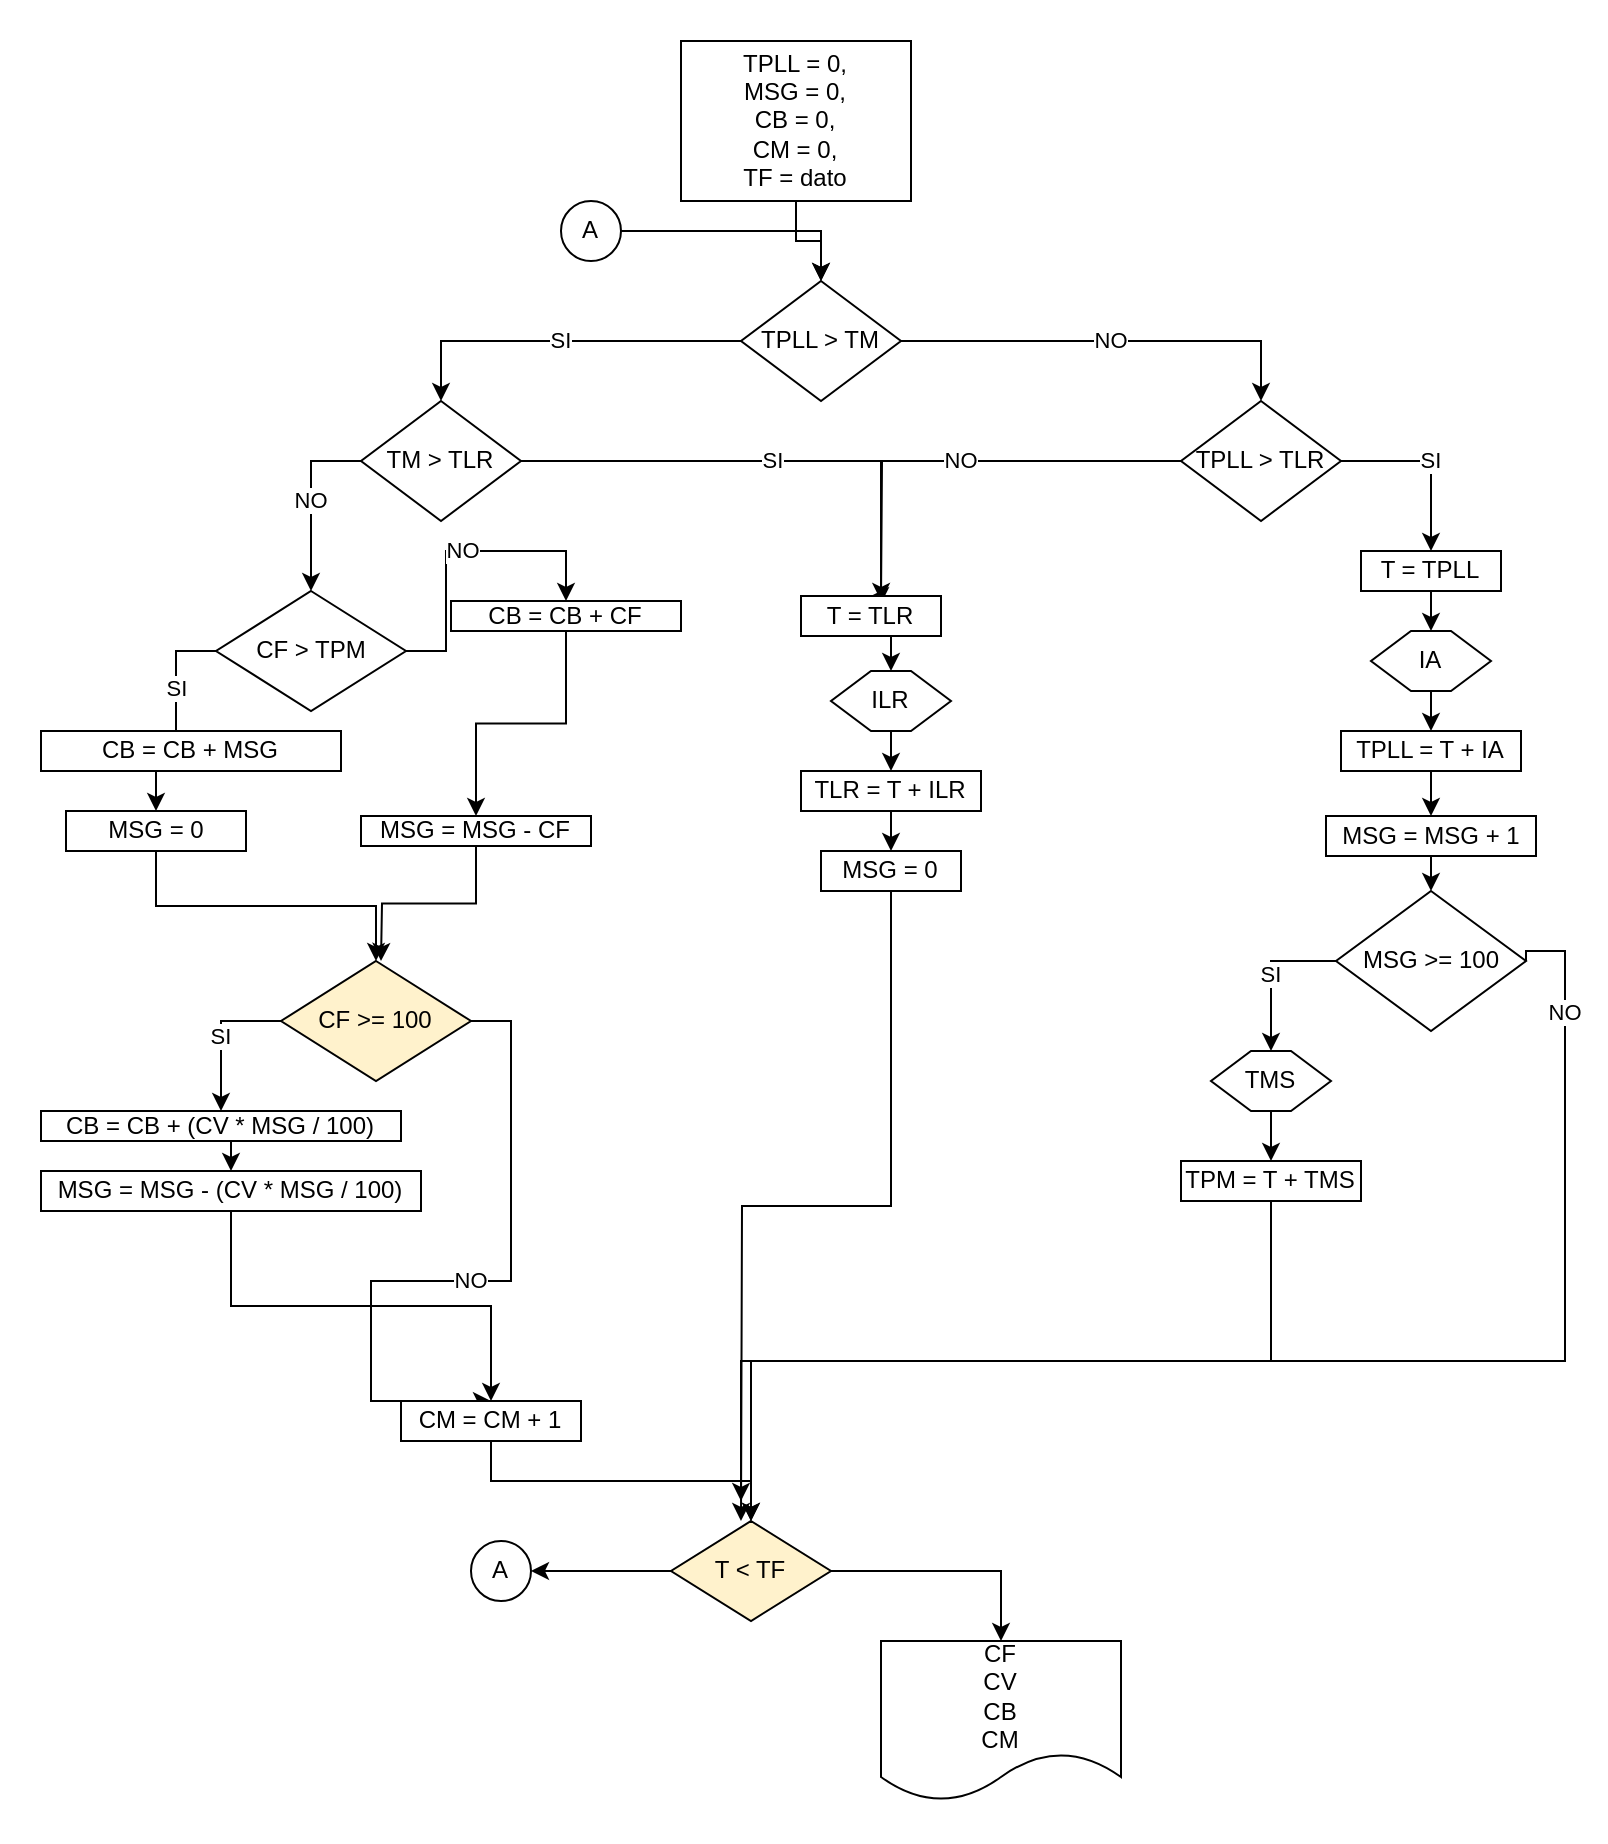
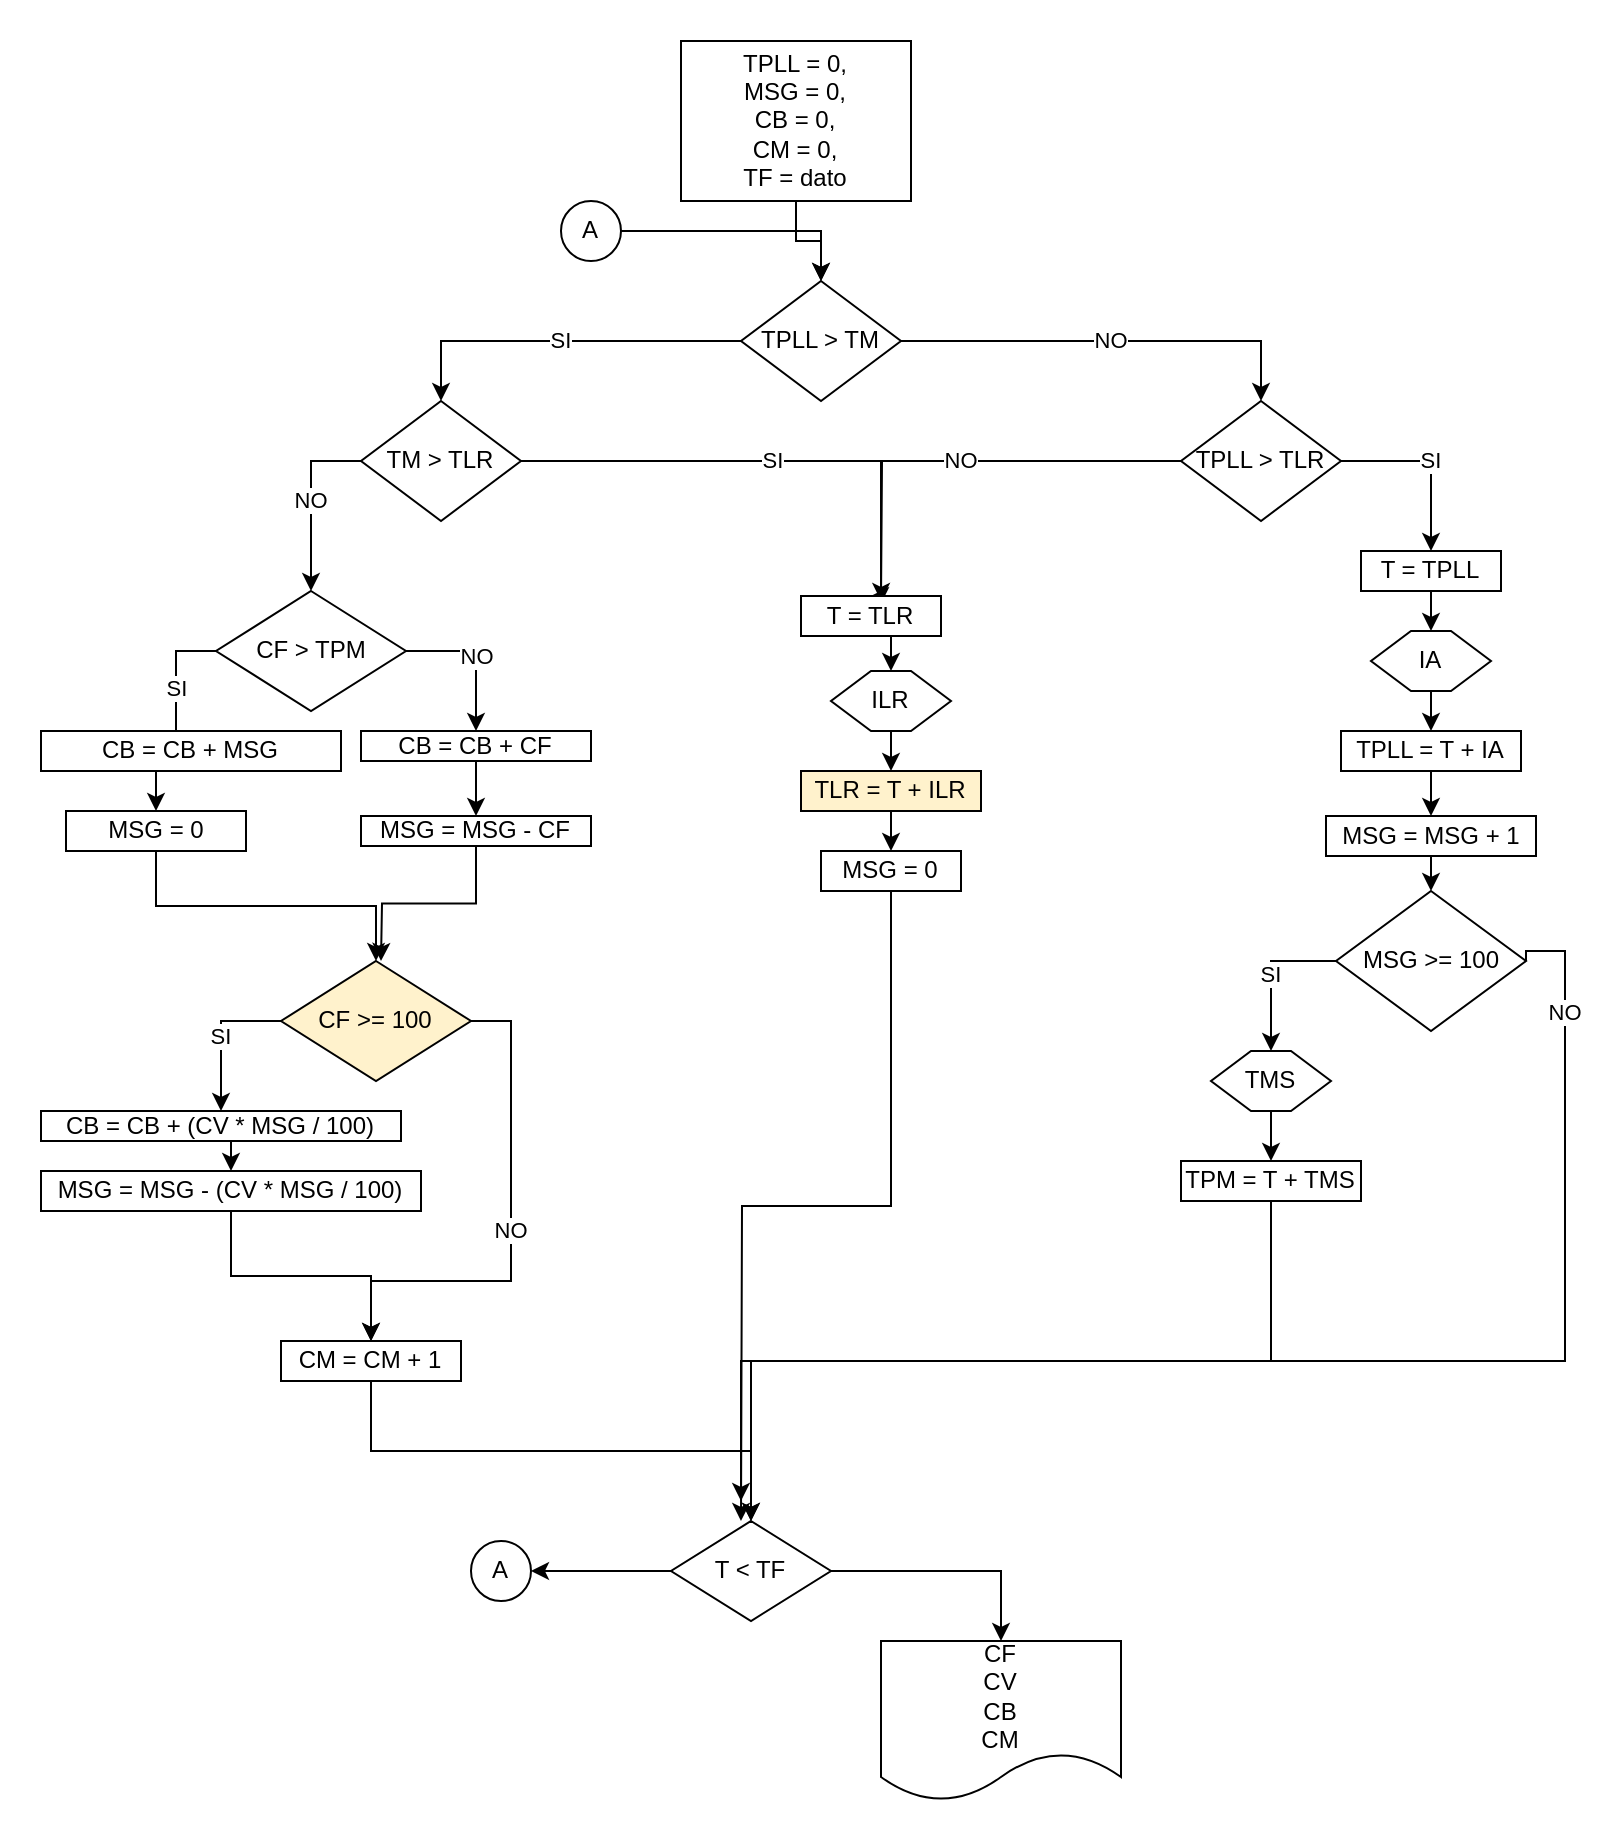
node "CB = CB + CF": moved (566, 616) -> (476, 746)
node "TLR = T + ILR": fillcolor #ffffff -> #fff2cc
node "CM = CM + 1": moved (491, 1421) -> (371, 1361)
node "T < TF": fillcolor #fff2cc -> #ffffff
